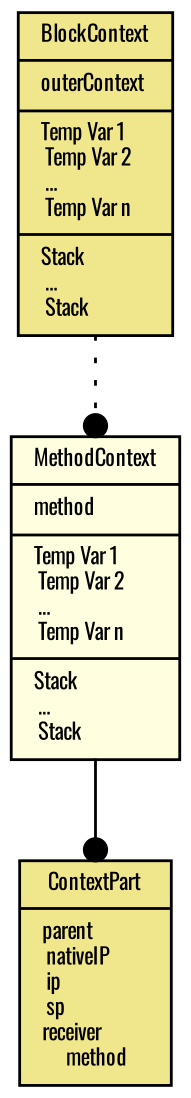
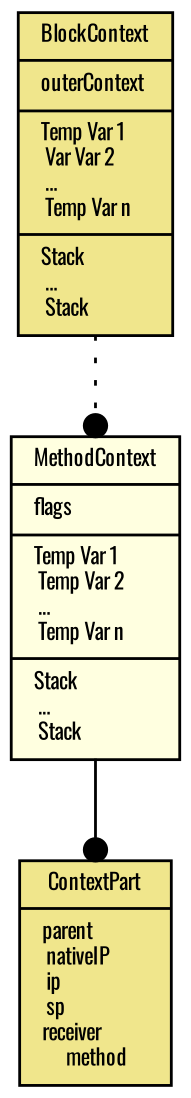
node "BlockContext": text "Temp Var 2" -> "Var Var 2"
node "MethodContext": text "method" -> "flags"
